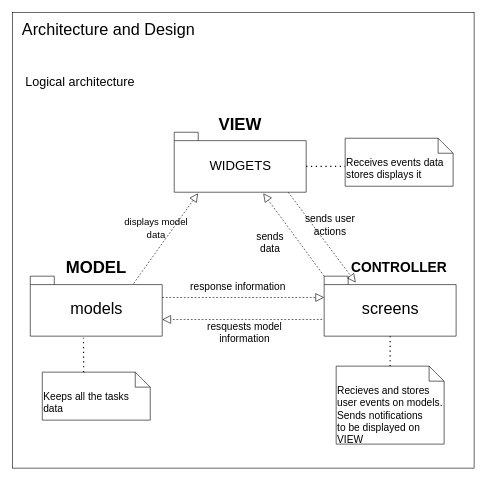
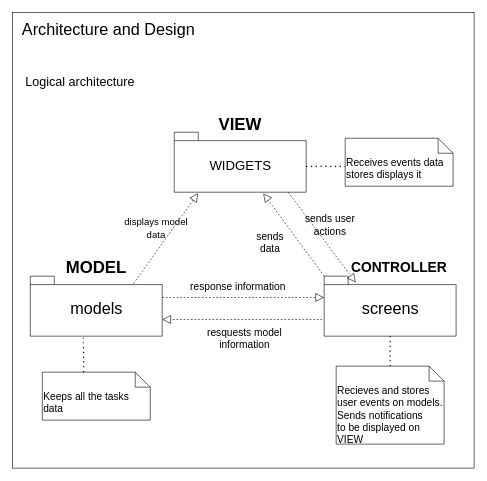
node "resquests model information": moved (245, 333) -> (245, 339)
